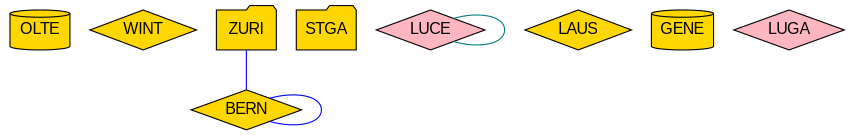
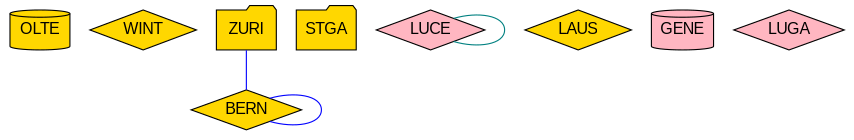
node "GENE": fillcolor gold -> lightpink
